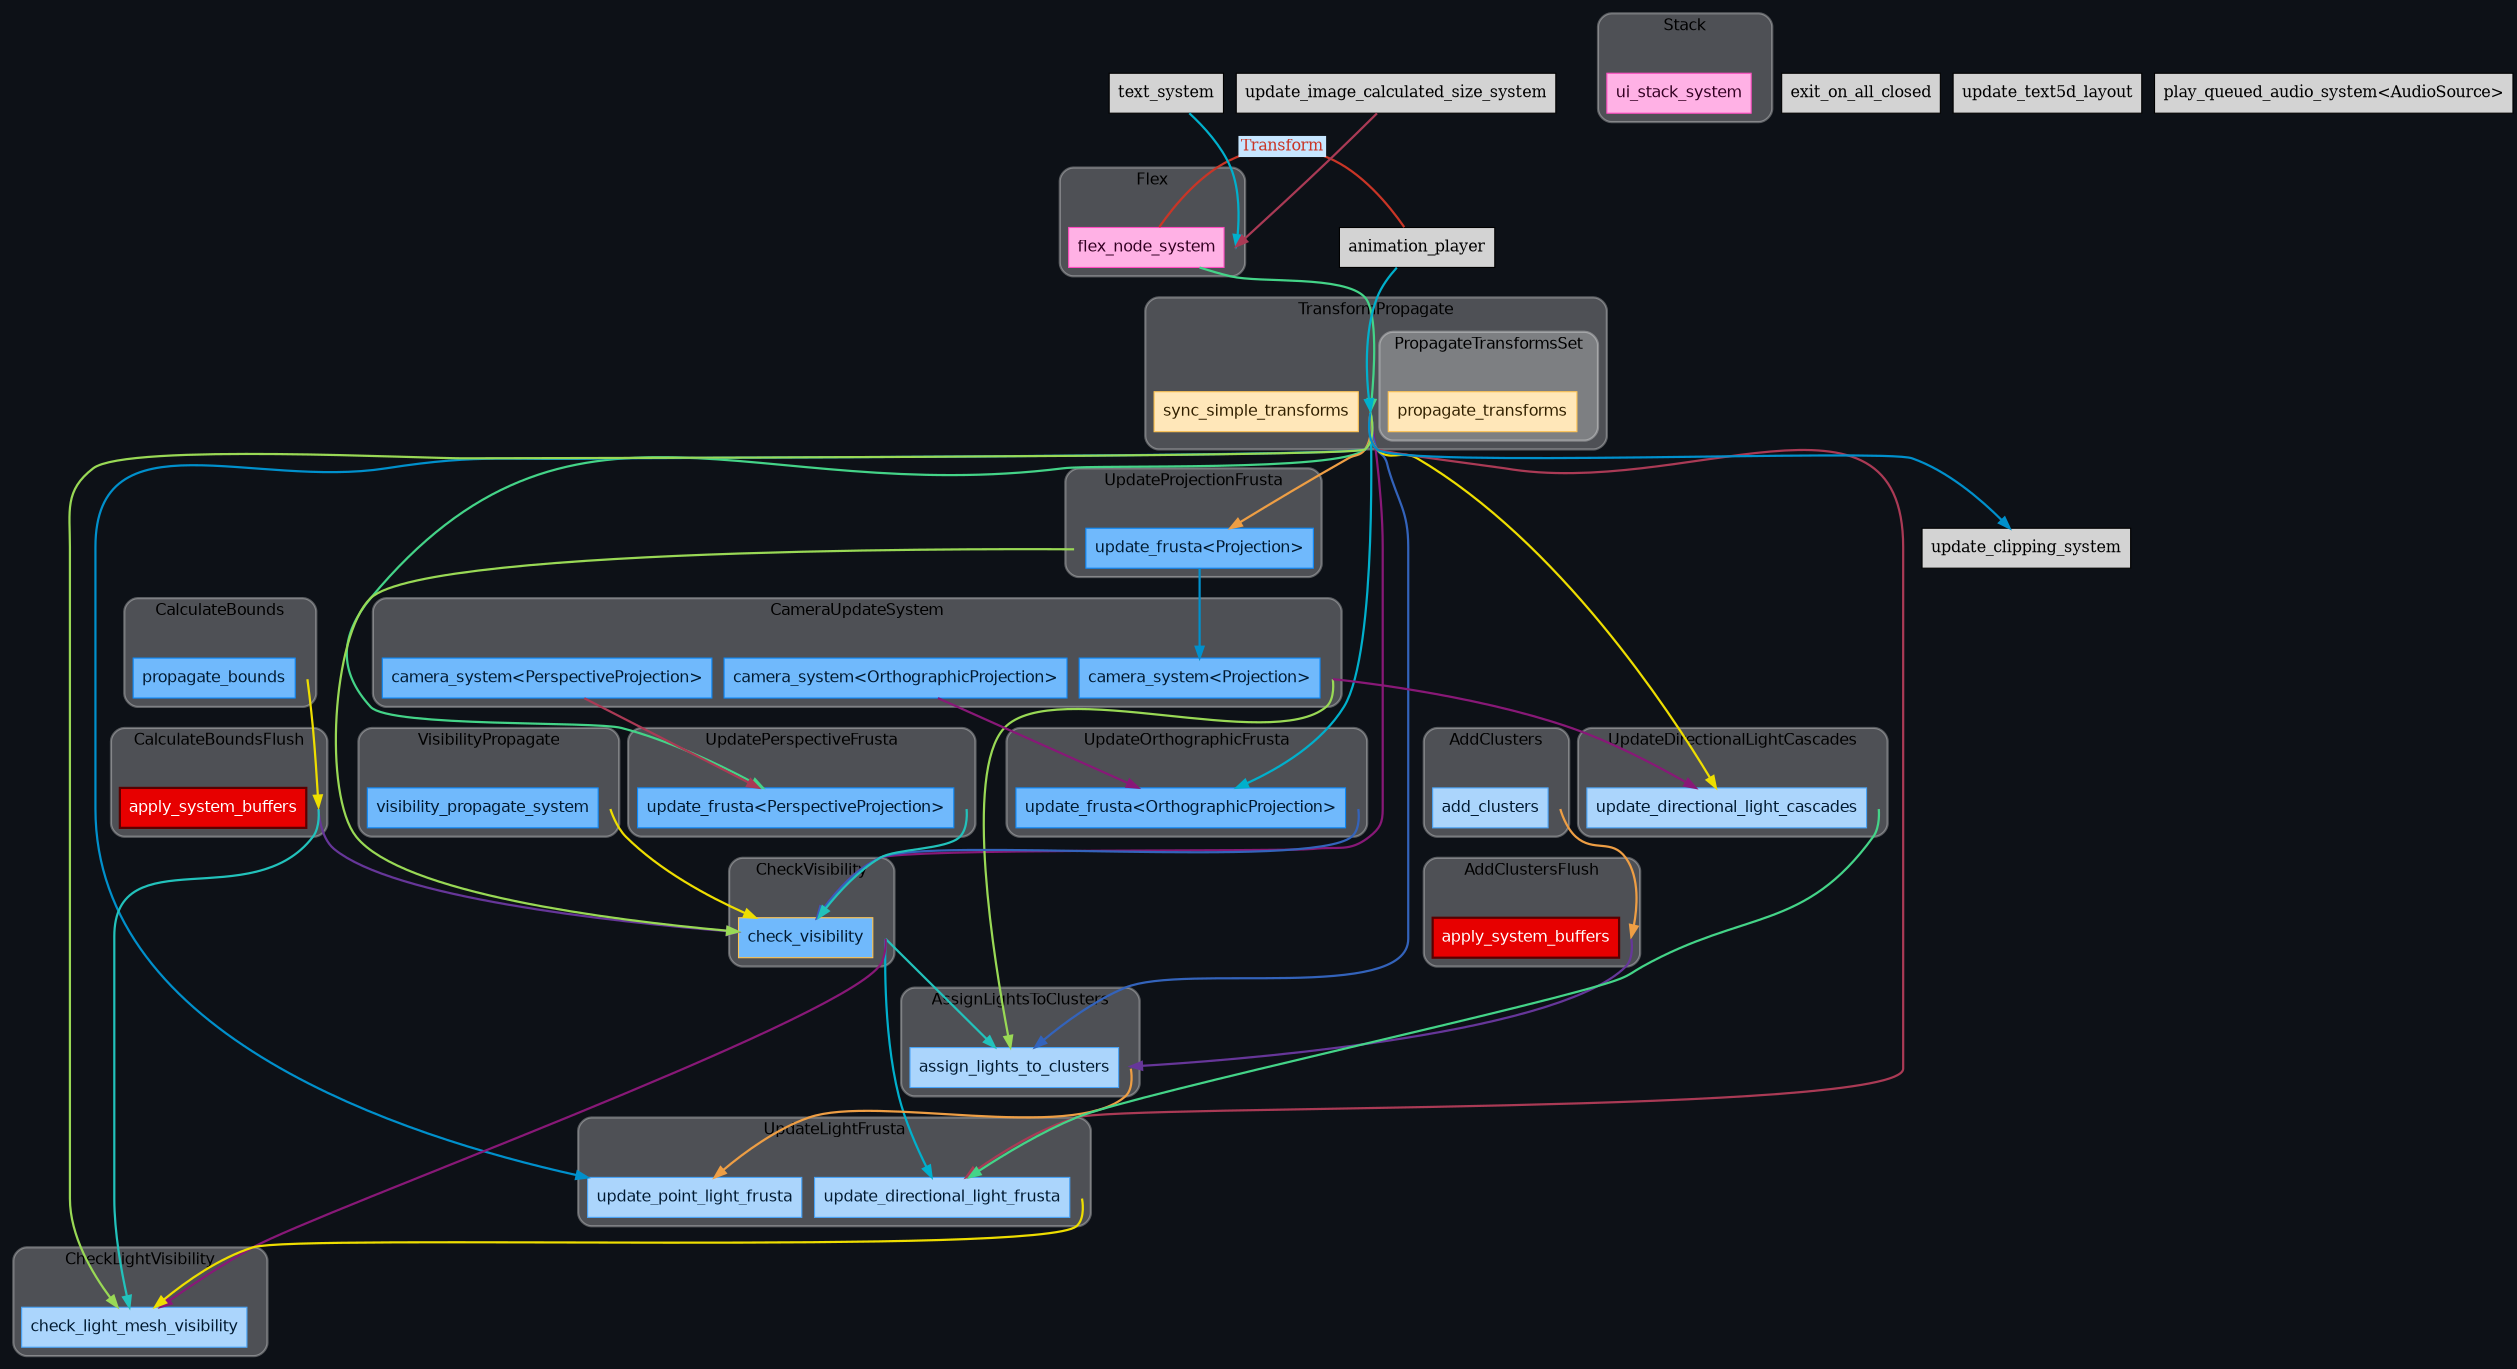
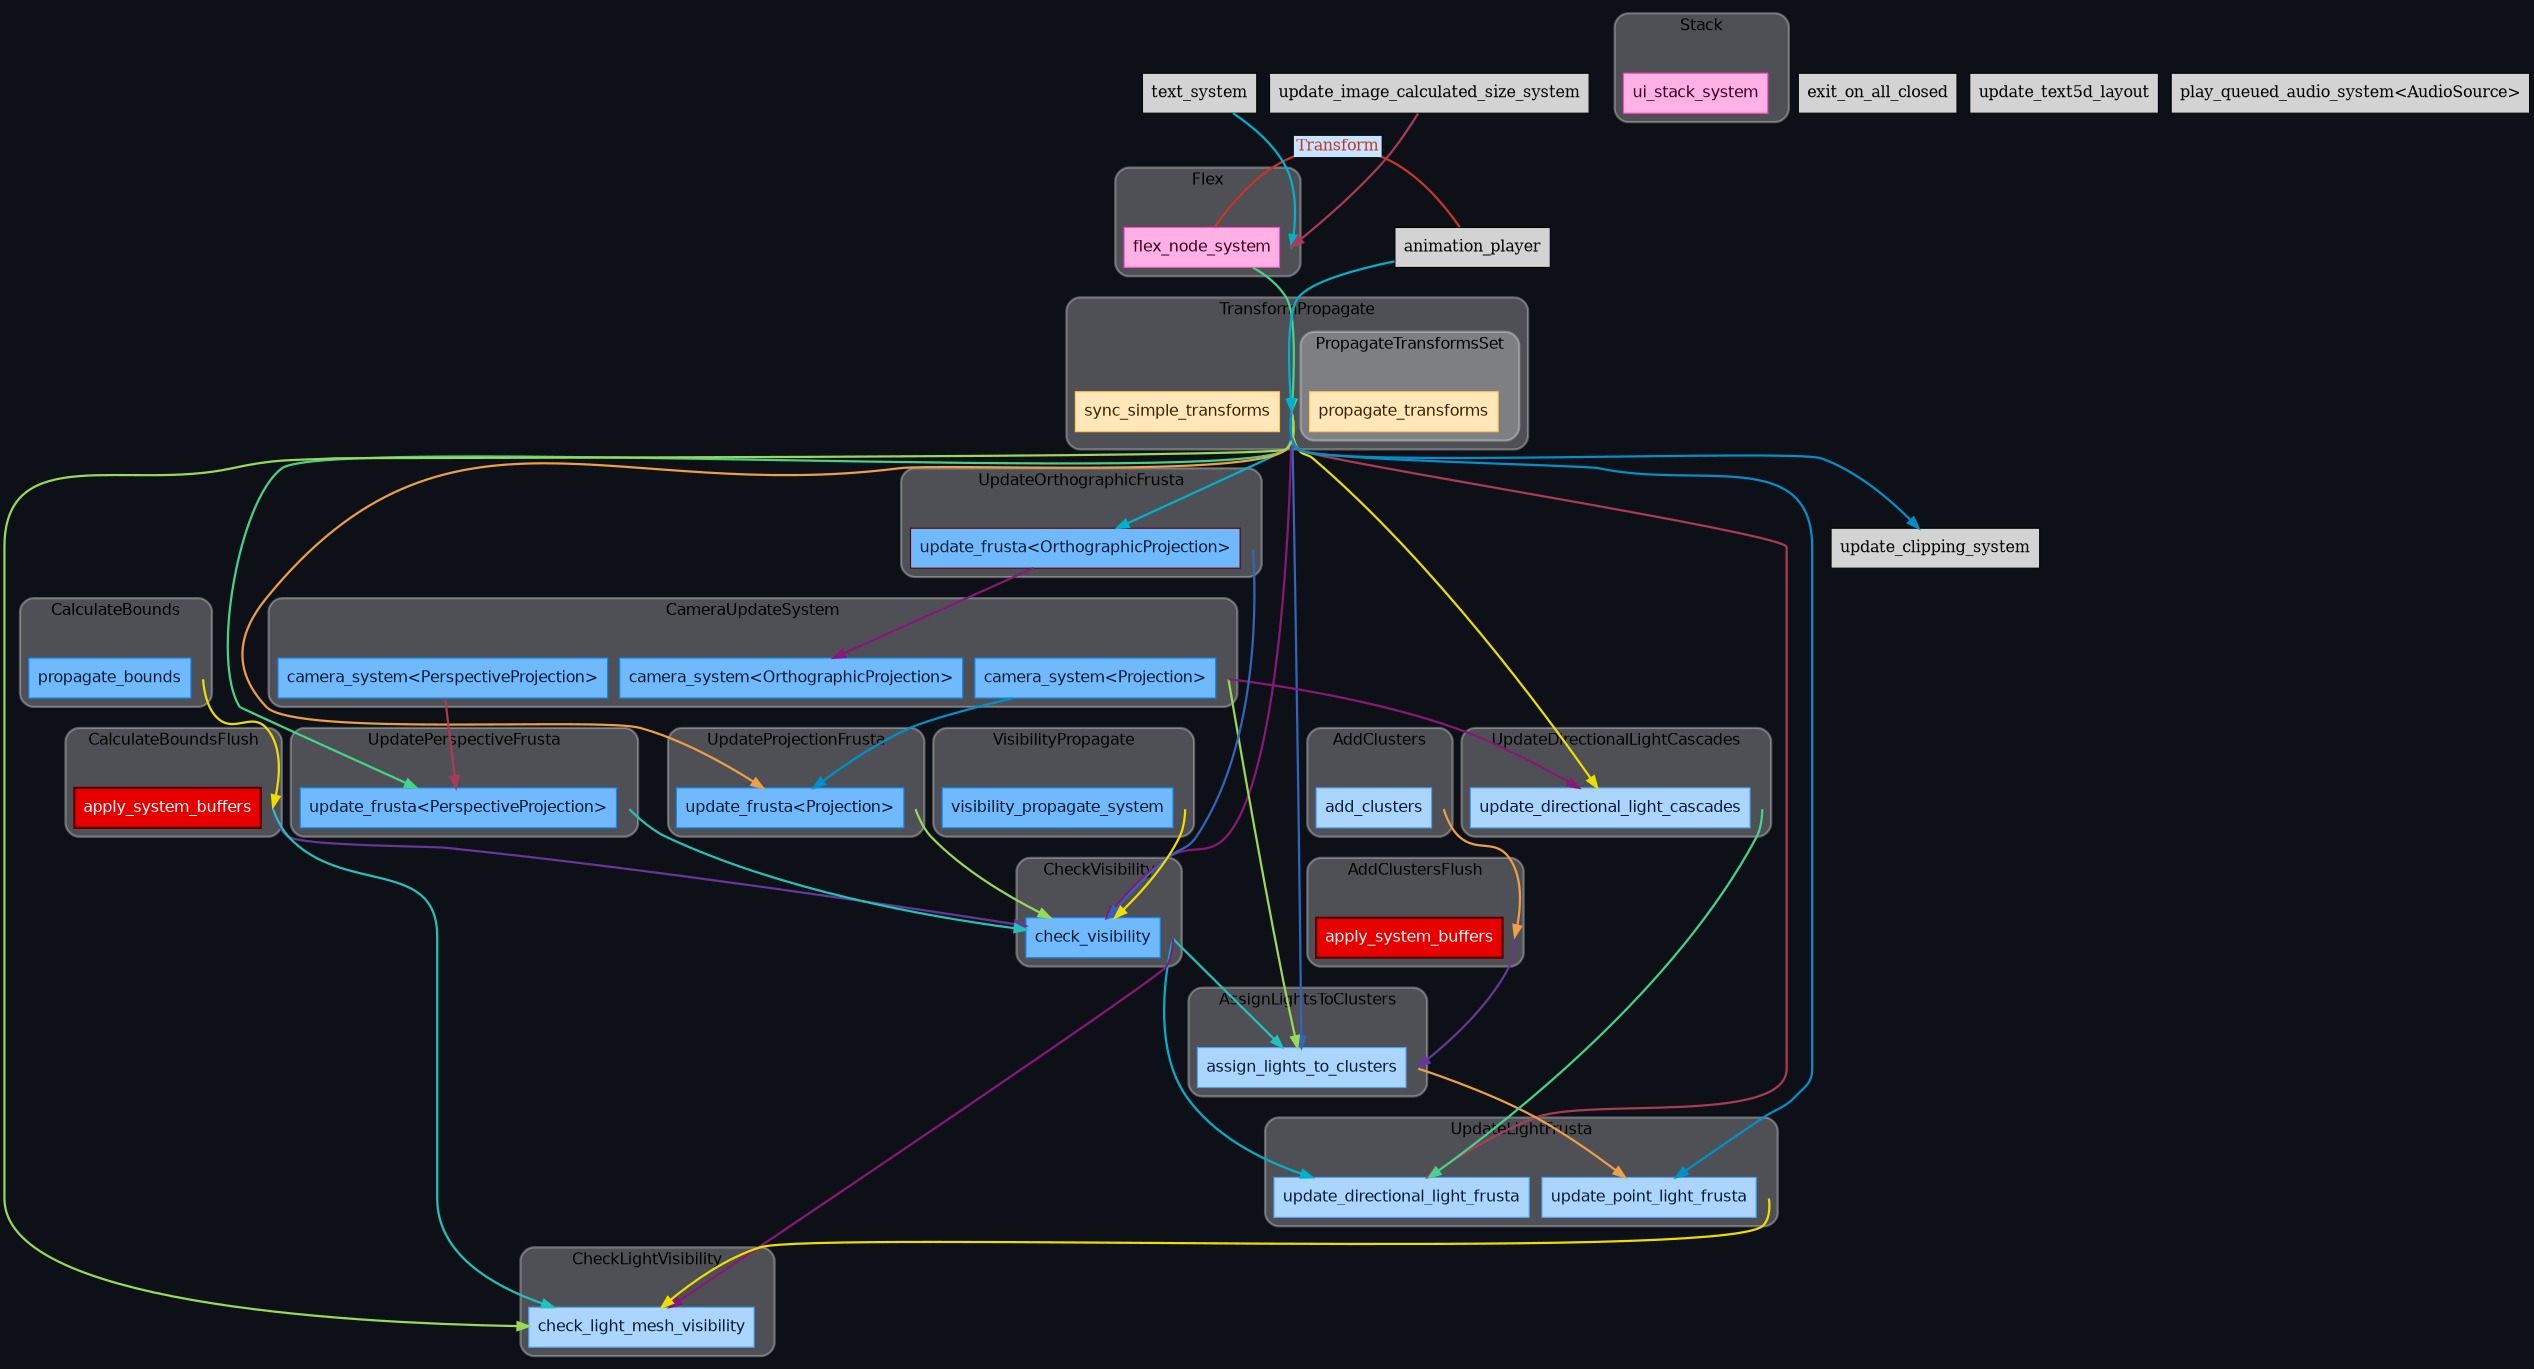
edge "update_frusta<Projection>" -> "camera_system<Projection>": reversed
edge "camera_system<OrthographicProjection>" -> "update_frusta<OrthographicProjection>": reversed
node "update_frusta<OrthographicProjection>": color #0c88f9 -> #5a0000
node "check_visibility": color #ffc453 -> #0c88f9
